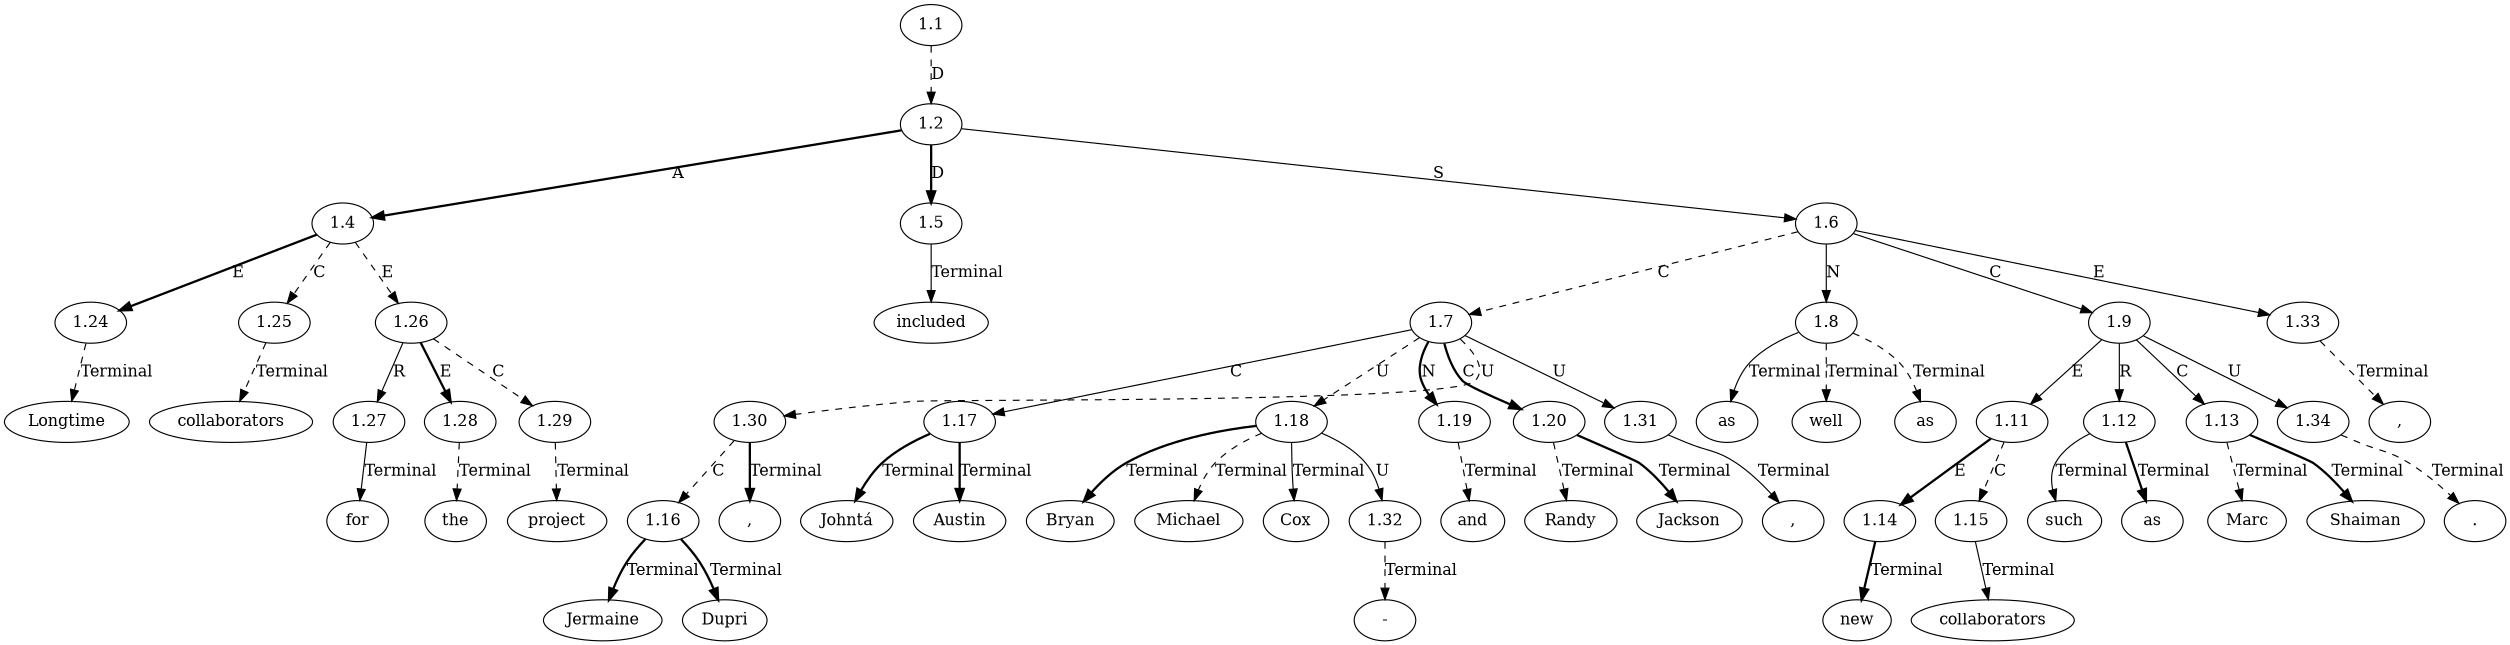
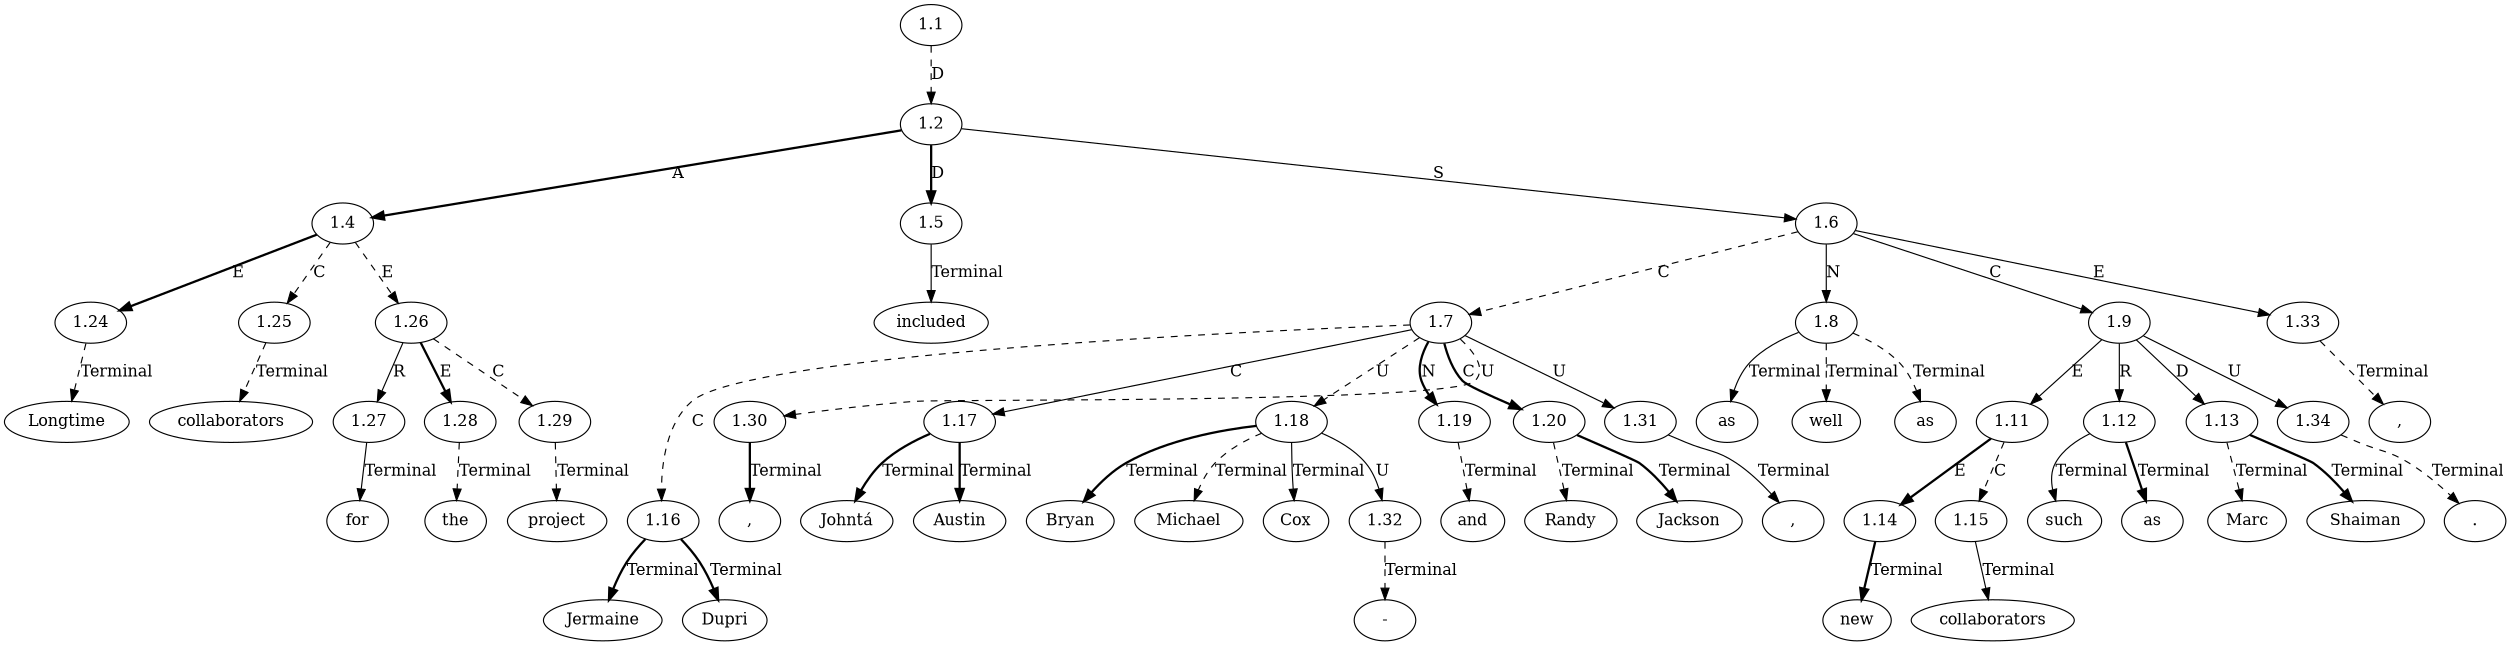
edge "1.9" -> "1.13": label "C" -> "D"
edge "1.30" -> "1.16": now "1.7" -> "1.16"
